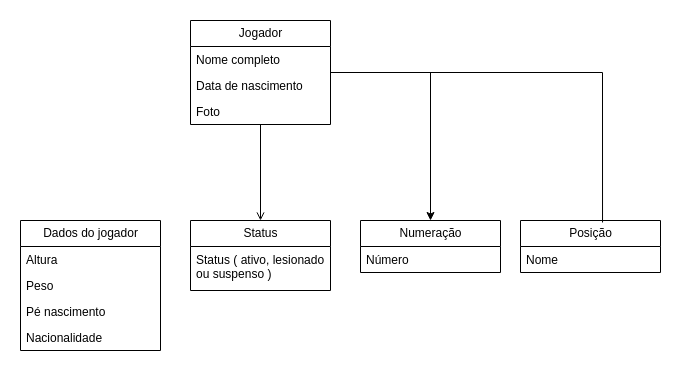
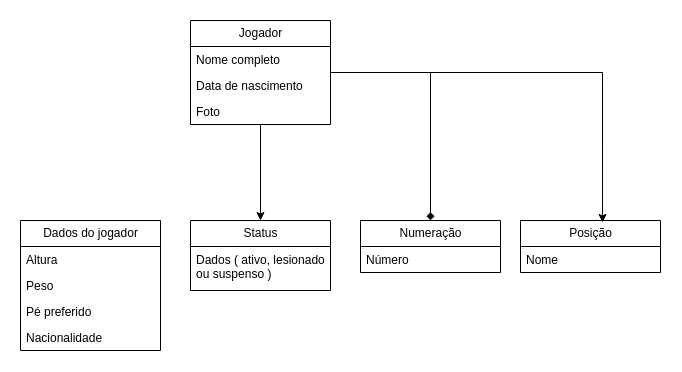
edge "Jogador" -> "Numeração": arrowhead classic -> diamond
edge "Jogador" -> "Status": arrowhead open -> classic
edge "Jogador" -- "Posição": arrowhead none -> classic
node "Status ( ativo, lesionado ou suspenso )": label "Status ( ativo, lesionado ou suspenso )" -> "Dados ( ativo, lesionado ou suspenso )"
node "Pé nascimento": label "Pé nascimento" -> "Pé preferido"
